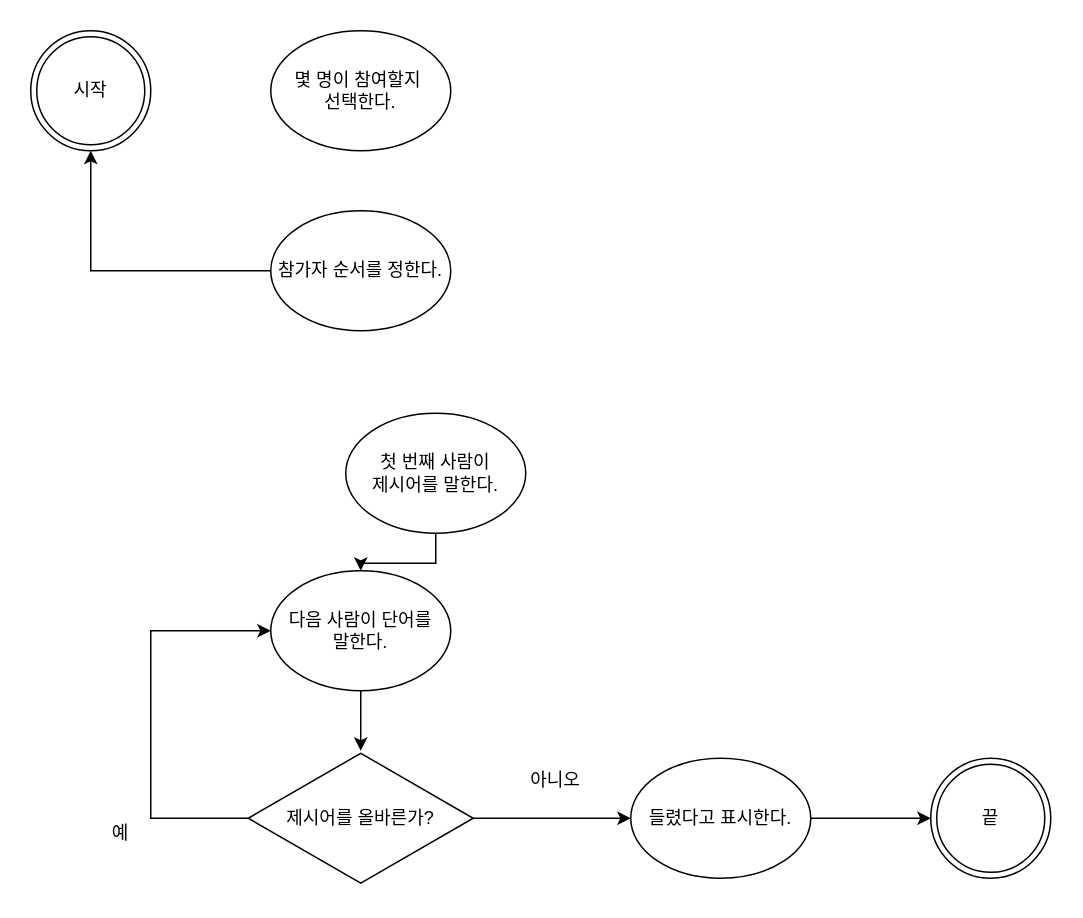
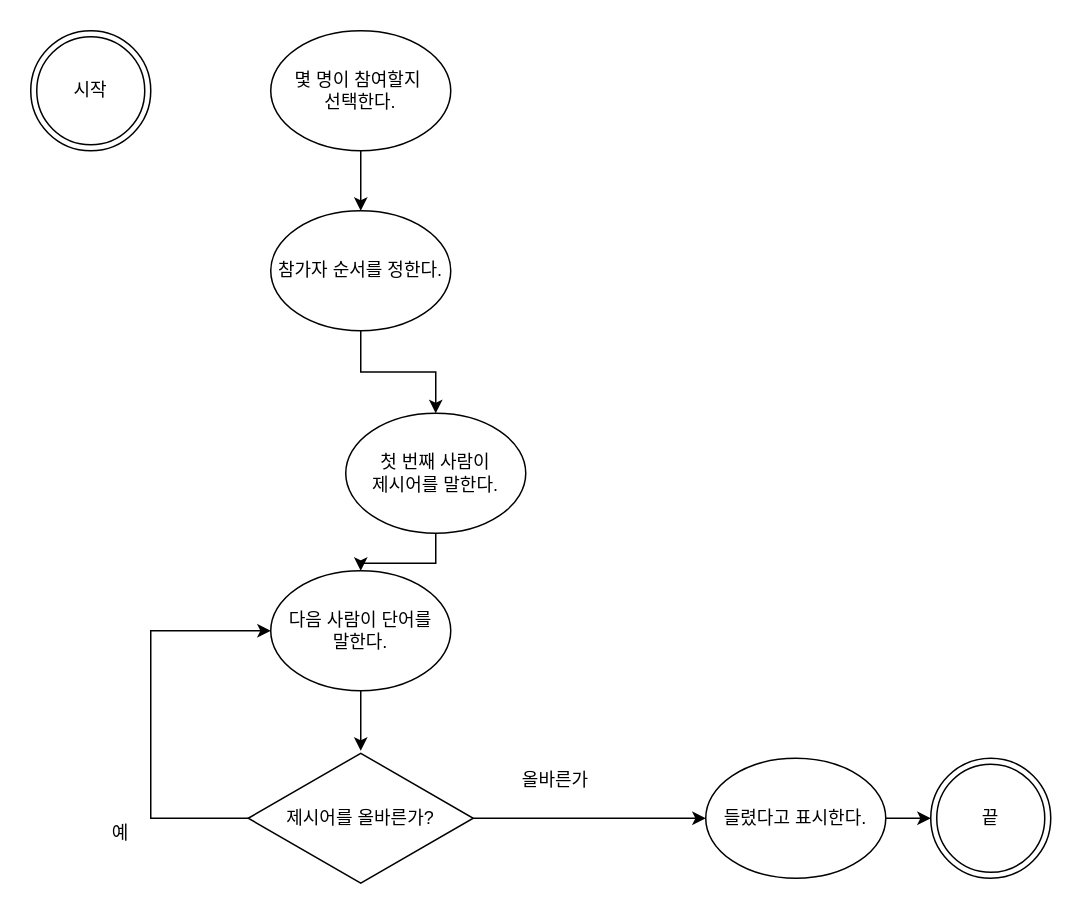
edge "몇 명이 참여할지 선택한다." -> "참가자 순서를 정한다.": added
edge "참가자 순서를 정한다." -> "시작": now "참가자 순서를 정한다." -> "첫 번째 사람이 제시어를 말한다."
node "아니오": label "아니오" -> "올바른가"
node "들렸다고 표시한다.": moved (721, 818) -> (796, 818)
